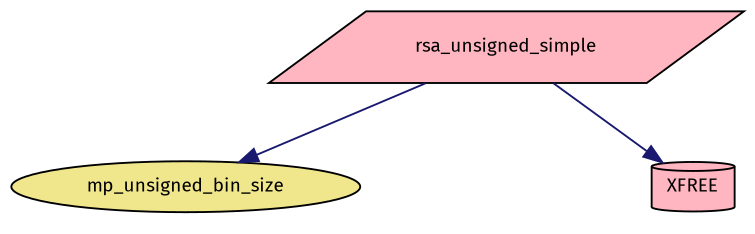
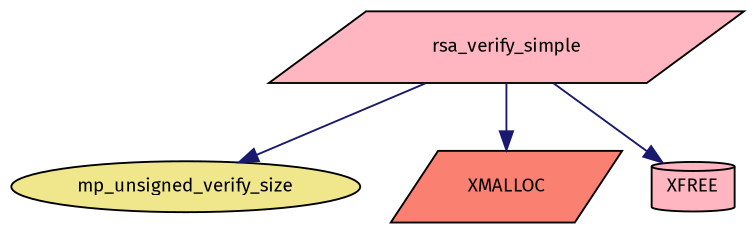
node "rsa_unsigned_simple": label "rsa_unsigned_simple" -> "rsa_verify_simple"
node "mp_unsigned_bin_size": label "mp_unsigned_bin_size" -> "mp_unsigned_verify_size"
node "XMALLOC": added
